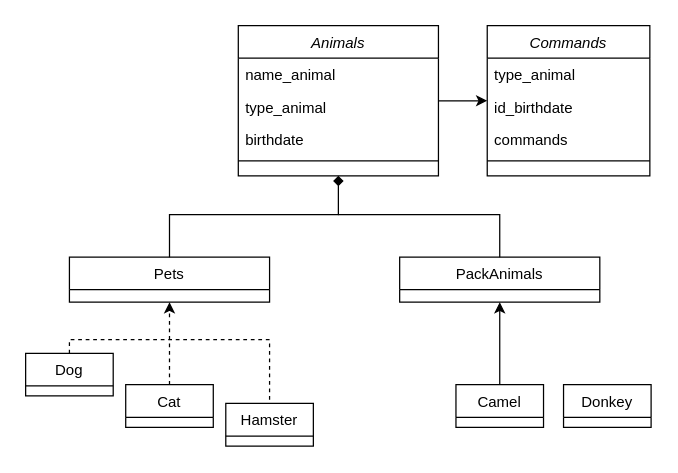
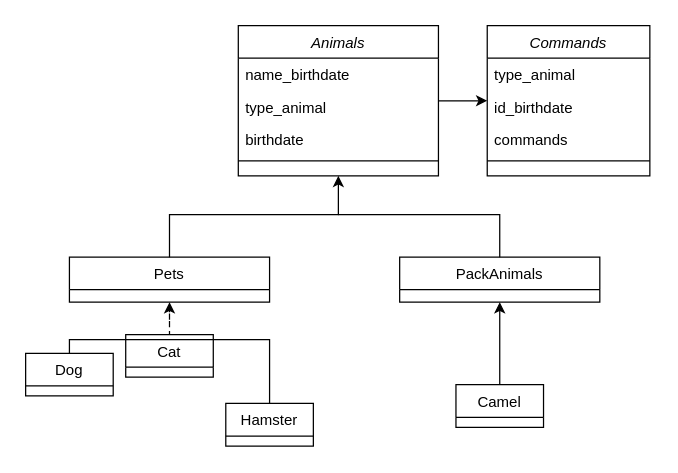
node "name_animal": label "name_animal" -> "name_birthdate"
edge "Pets" -> "Animals": arrowhead diamond -> classic
edge "Dog" -- "Hamster": style dashed -> solid
node "Cat": moved (169, 406) -> (169, 356)
node "Donkey": removed
